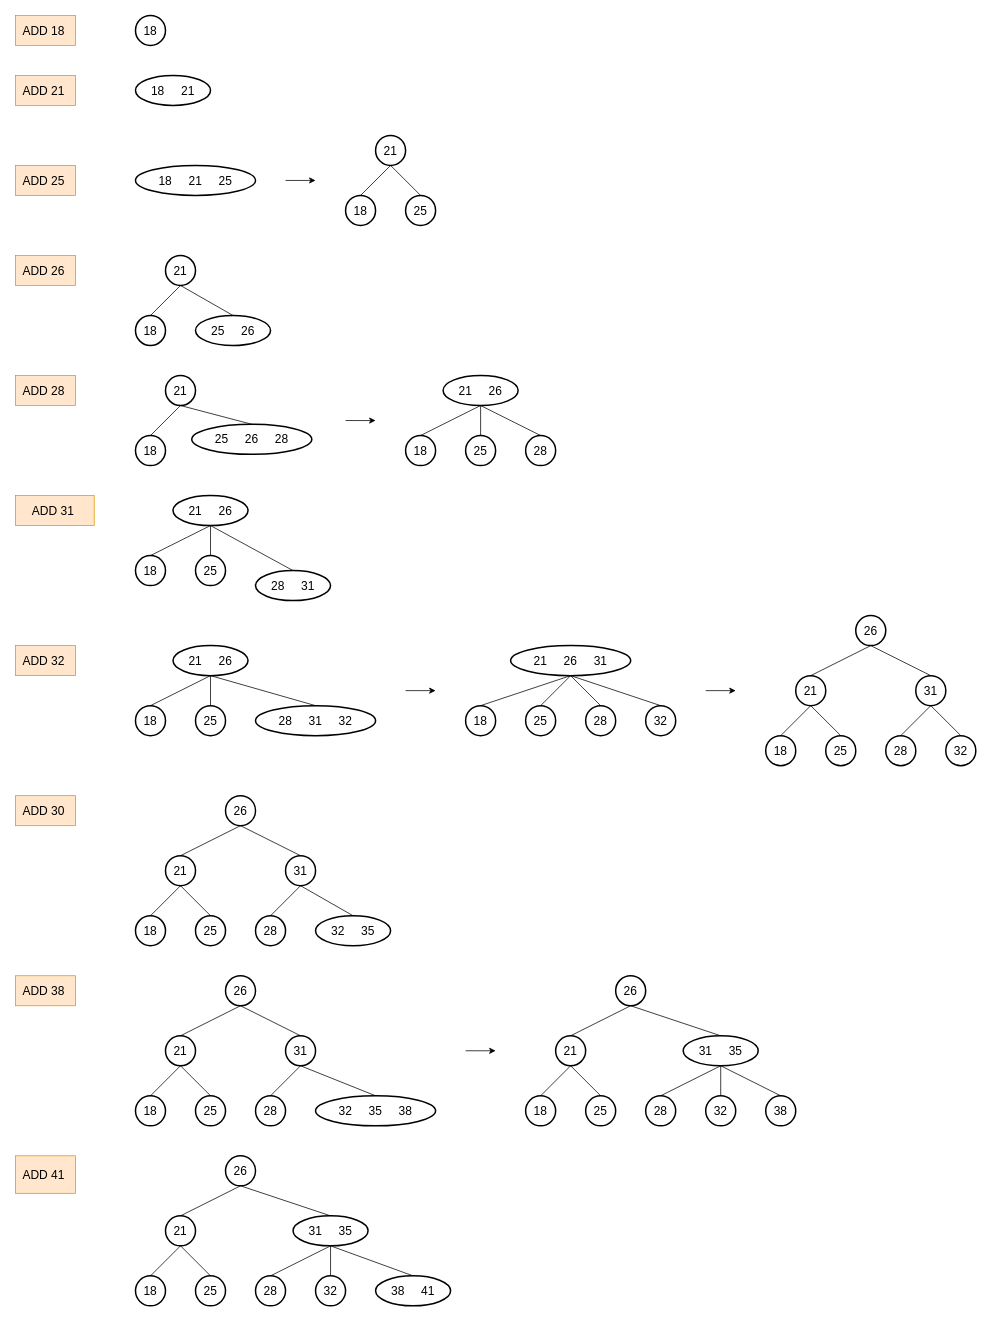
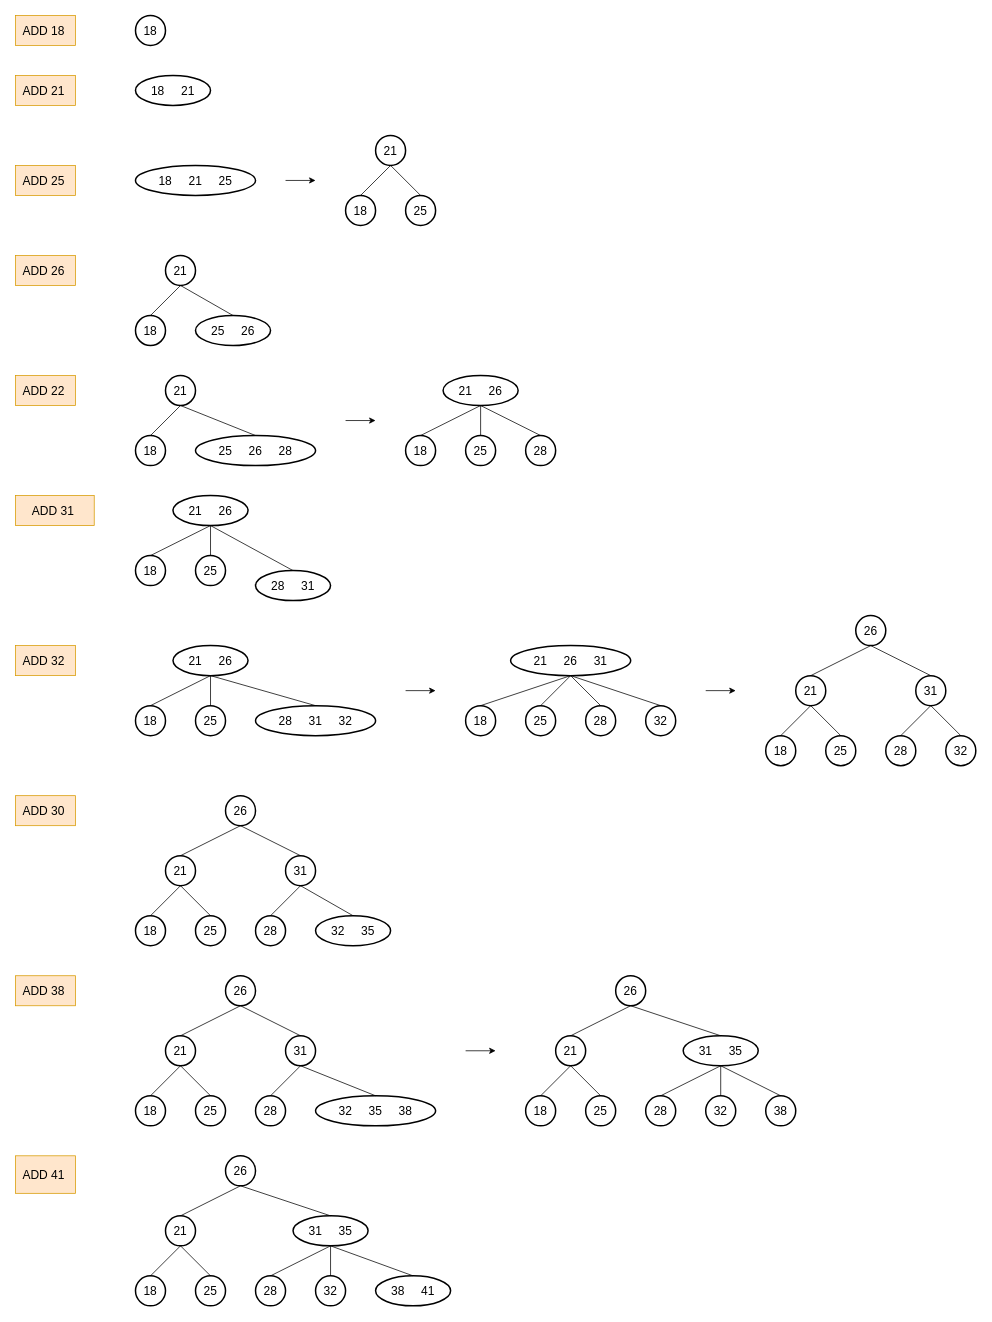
node "ADD 28": label "ADD 28" -> "ADD 22"
node "25 26 28": moved (252, 439) -> (255, 450)
